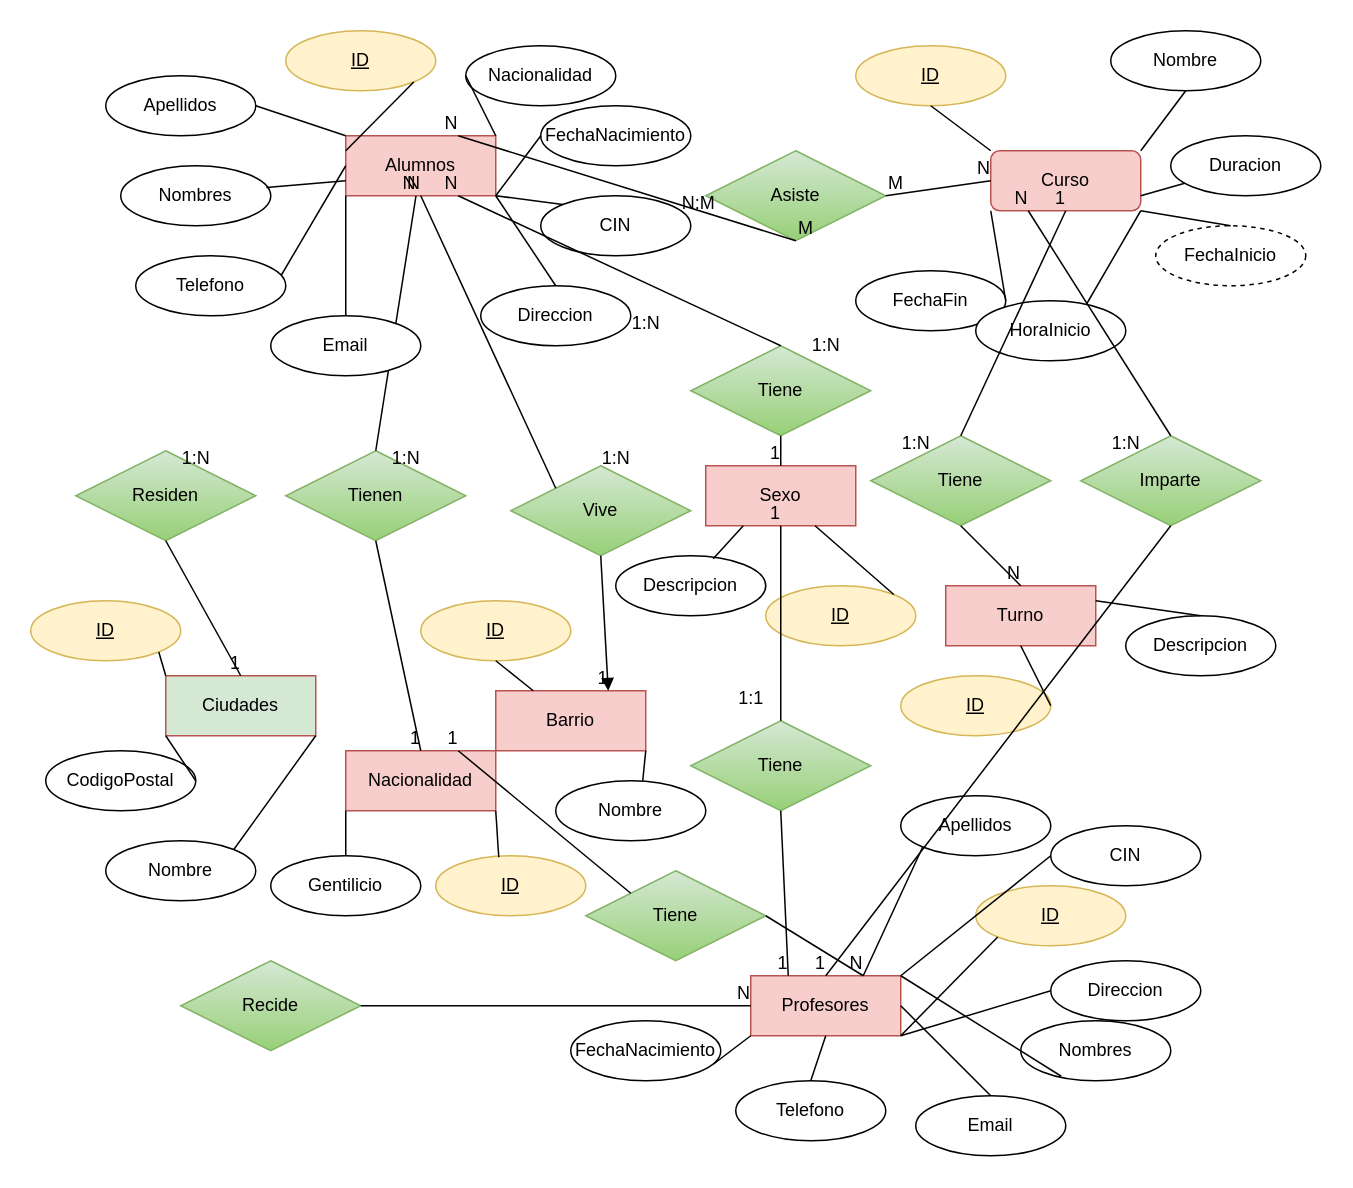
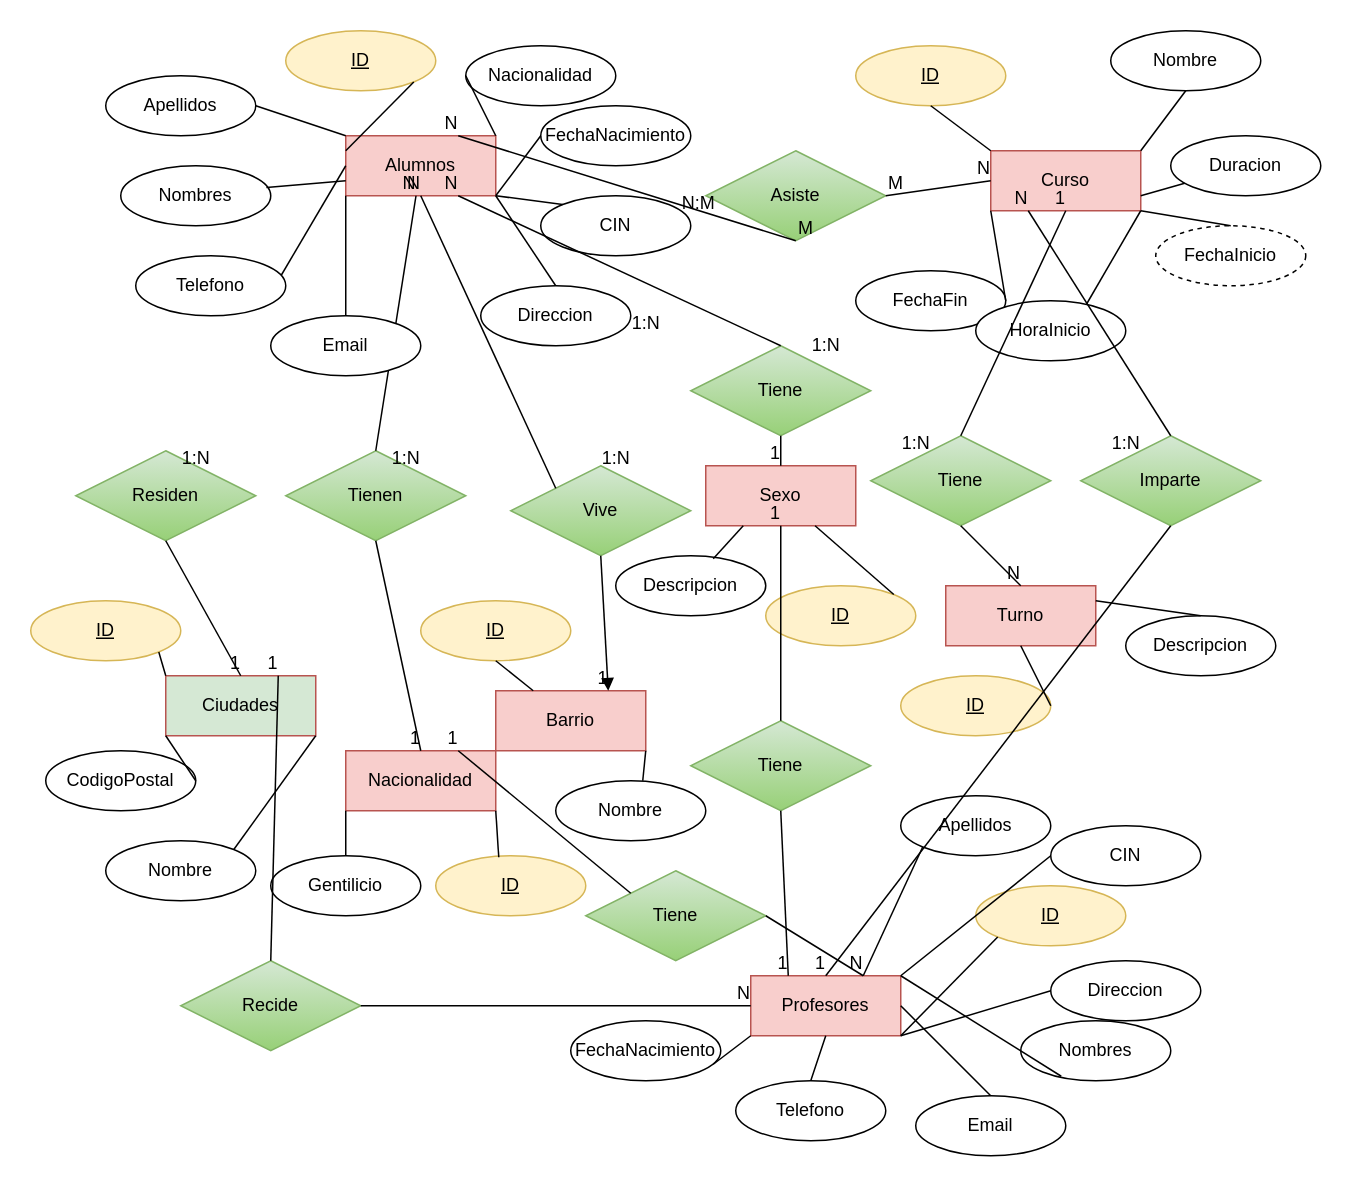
node "Curso": shape rounded rectangle -> rectangle
node "1:1": removed
edge "Ciudades" -- "Recide": added, label "1"
